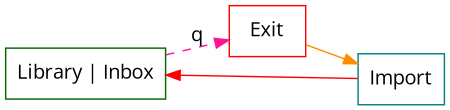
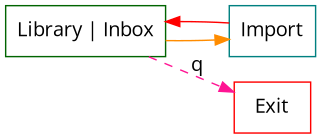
edge "Exit" -> "Import": now "Library | Inbox" -> "Import"
